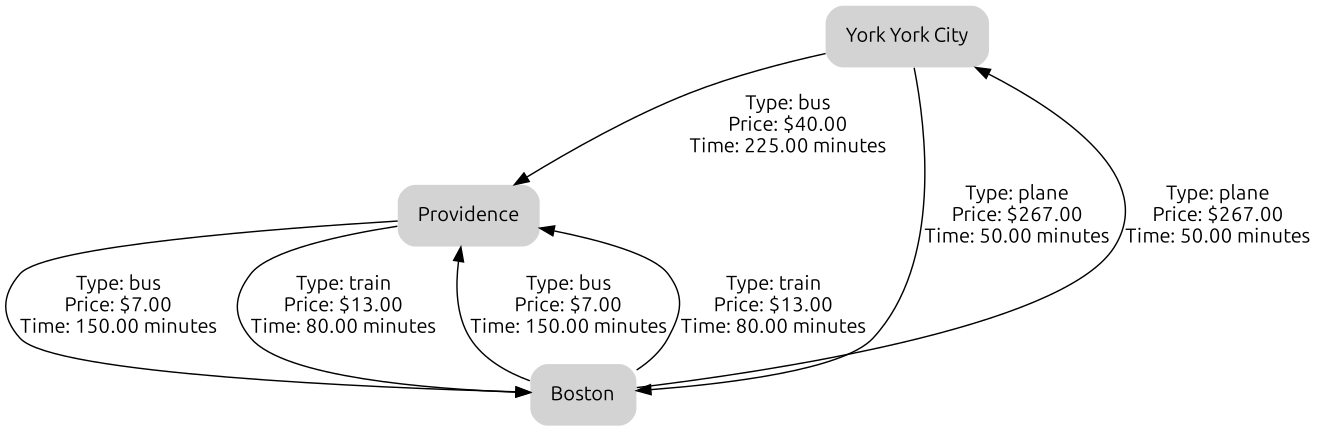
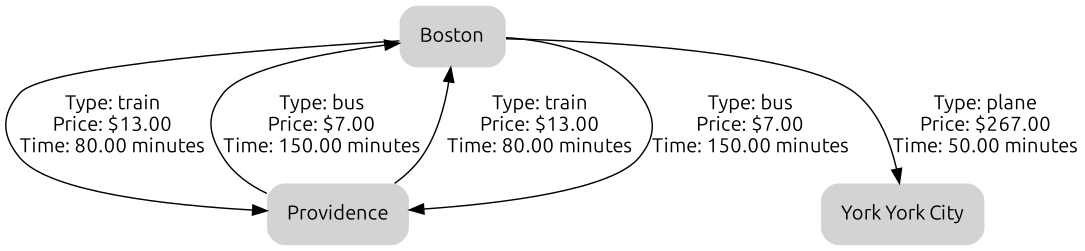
edge "York York City" -> "Providence": removed, label "Type: bus Price: $40.00 Time: 225.00 minutes"
edge "York York City" -> "Boston": removed, label "Type: plane Price: $267.00 Time: 50.00 minutes"
